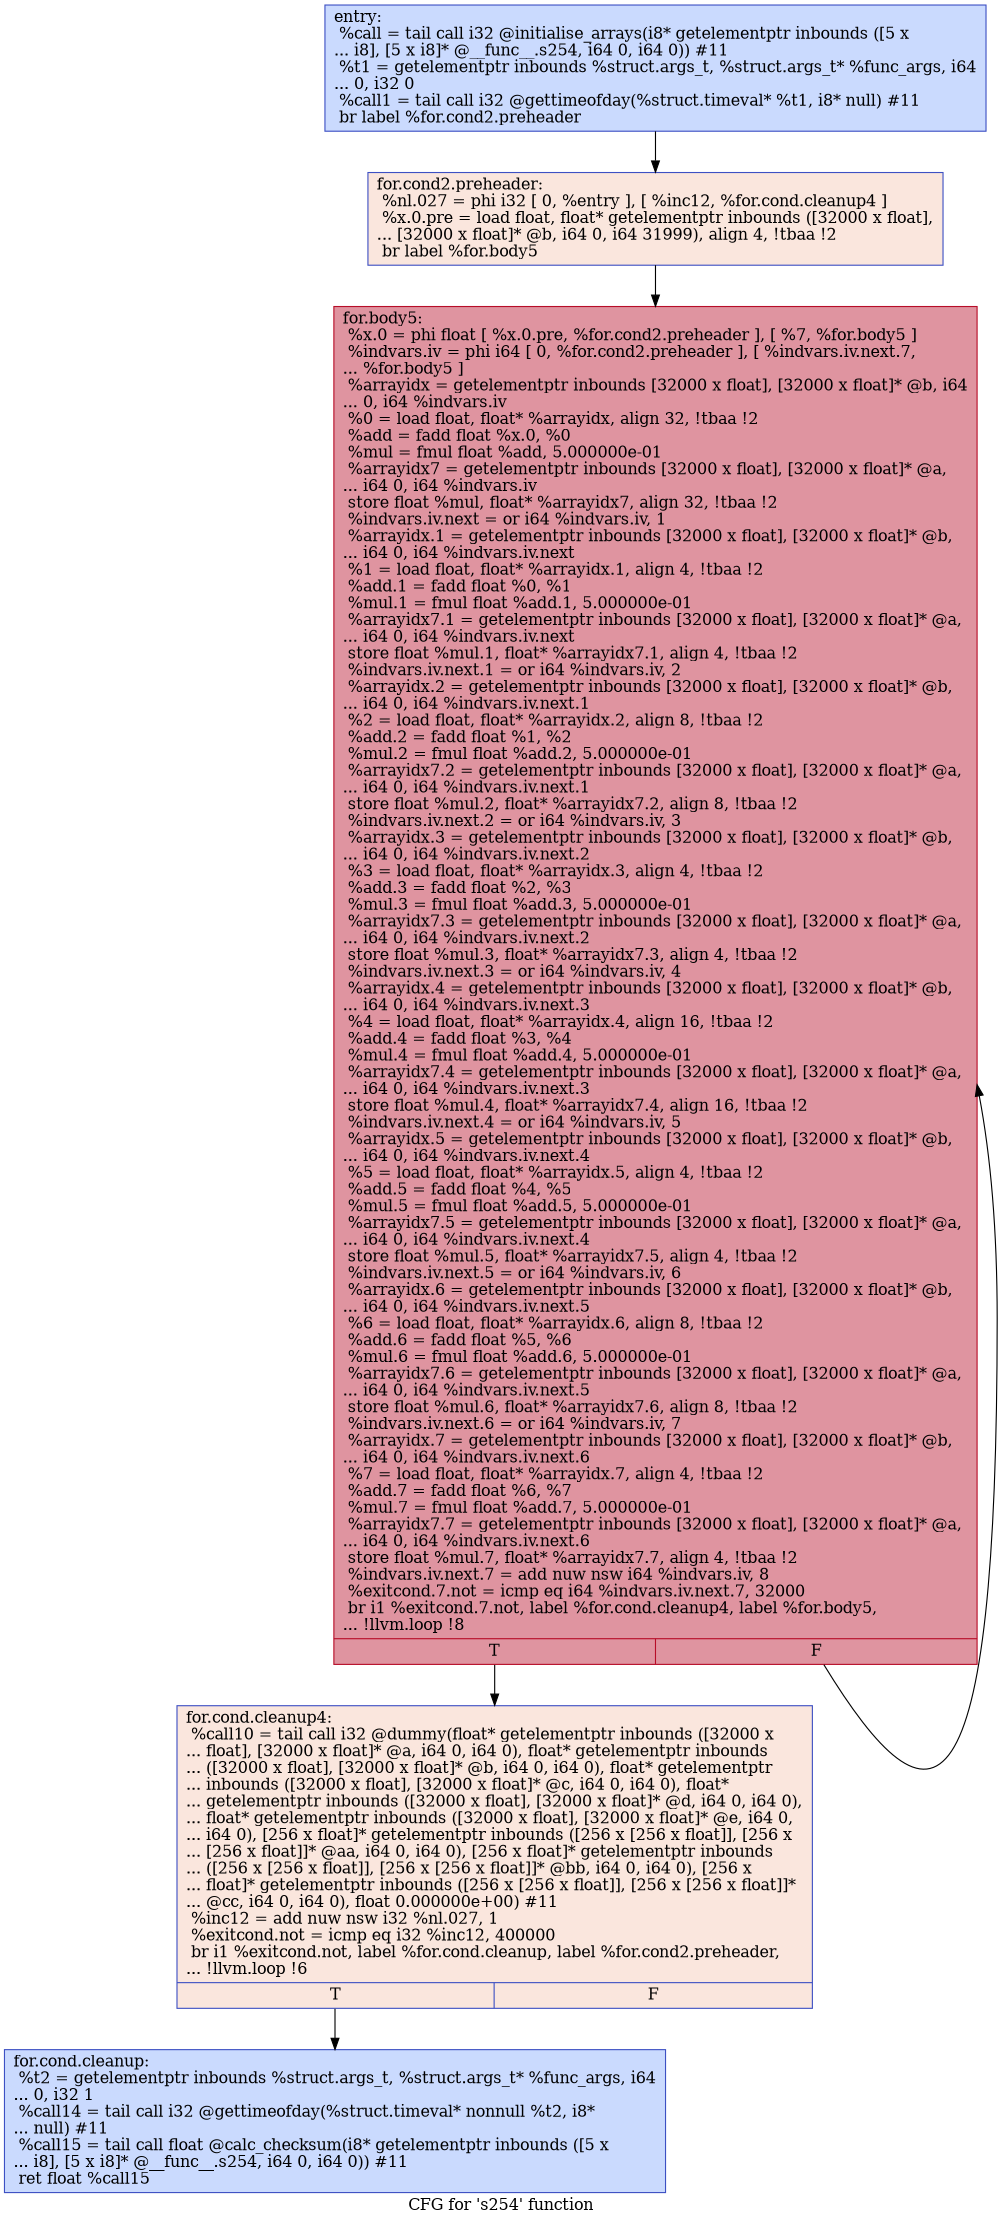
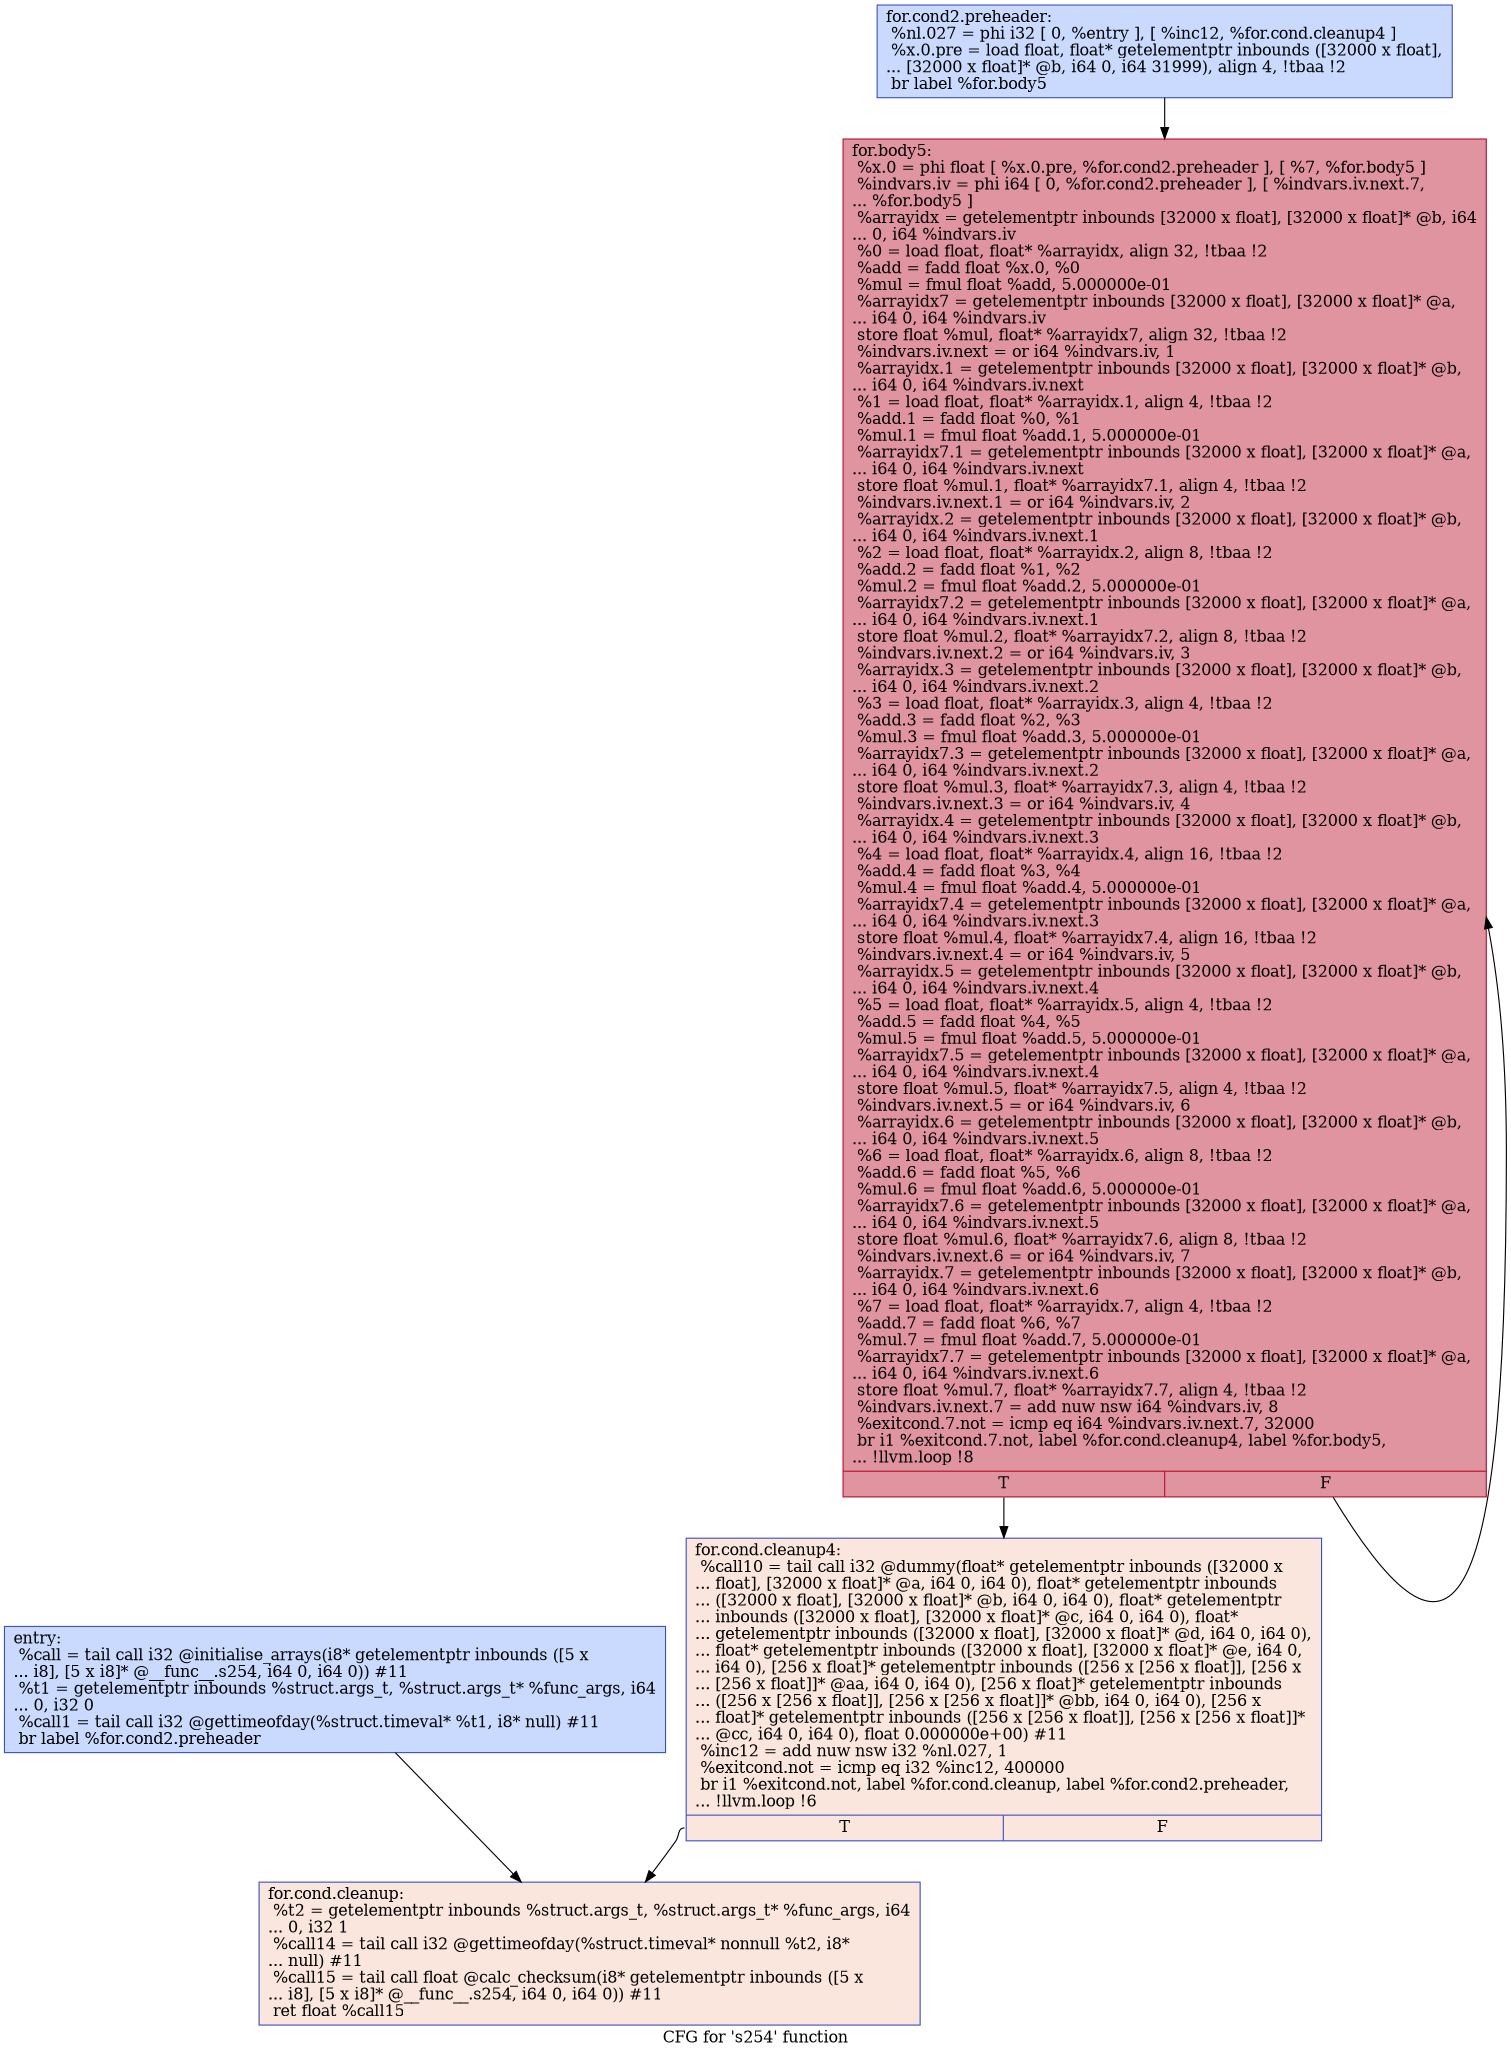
edge "entry:" -> "for.cond2.preheader:": now "entry:" -> "for.cond.cleanup:"
node "for.cond2.preheader:": fillcolor #f3c7b170 -> #88abfd70
node "for.cond.cleanup:": fillcolor #88abfd70 -> #f3c7b170
